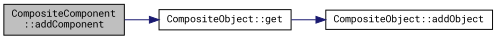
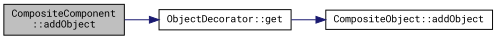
node "CompositeComponent ::addComponent": label "CompositeComponent ::addComponent" -> "CompositeComponent ::addObject"
node "CompositeObject::get": label "CompositeObject::get" -> "ObjectDecorator::get"
